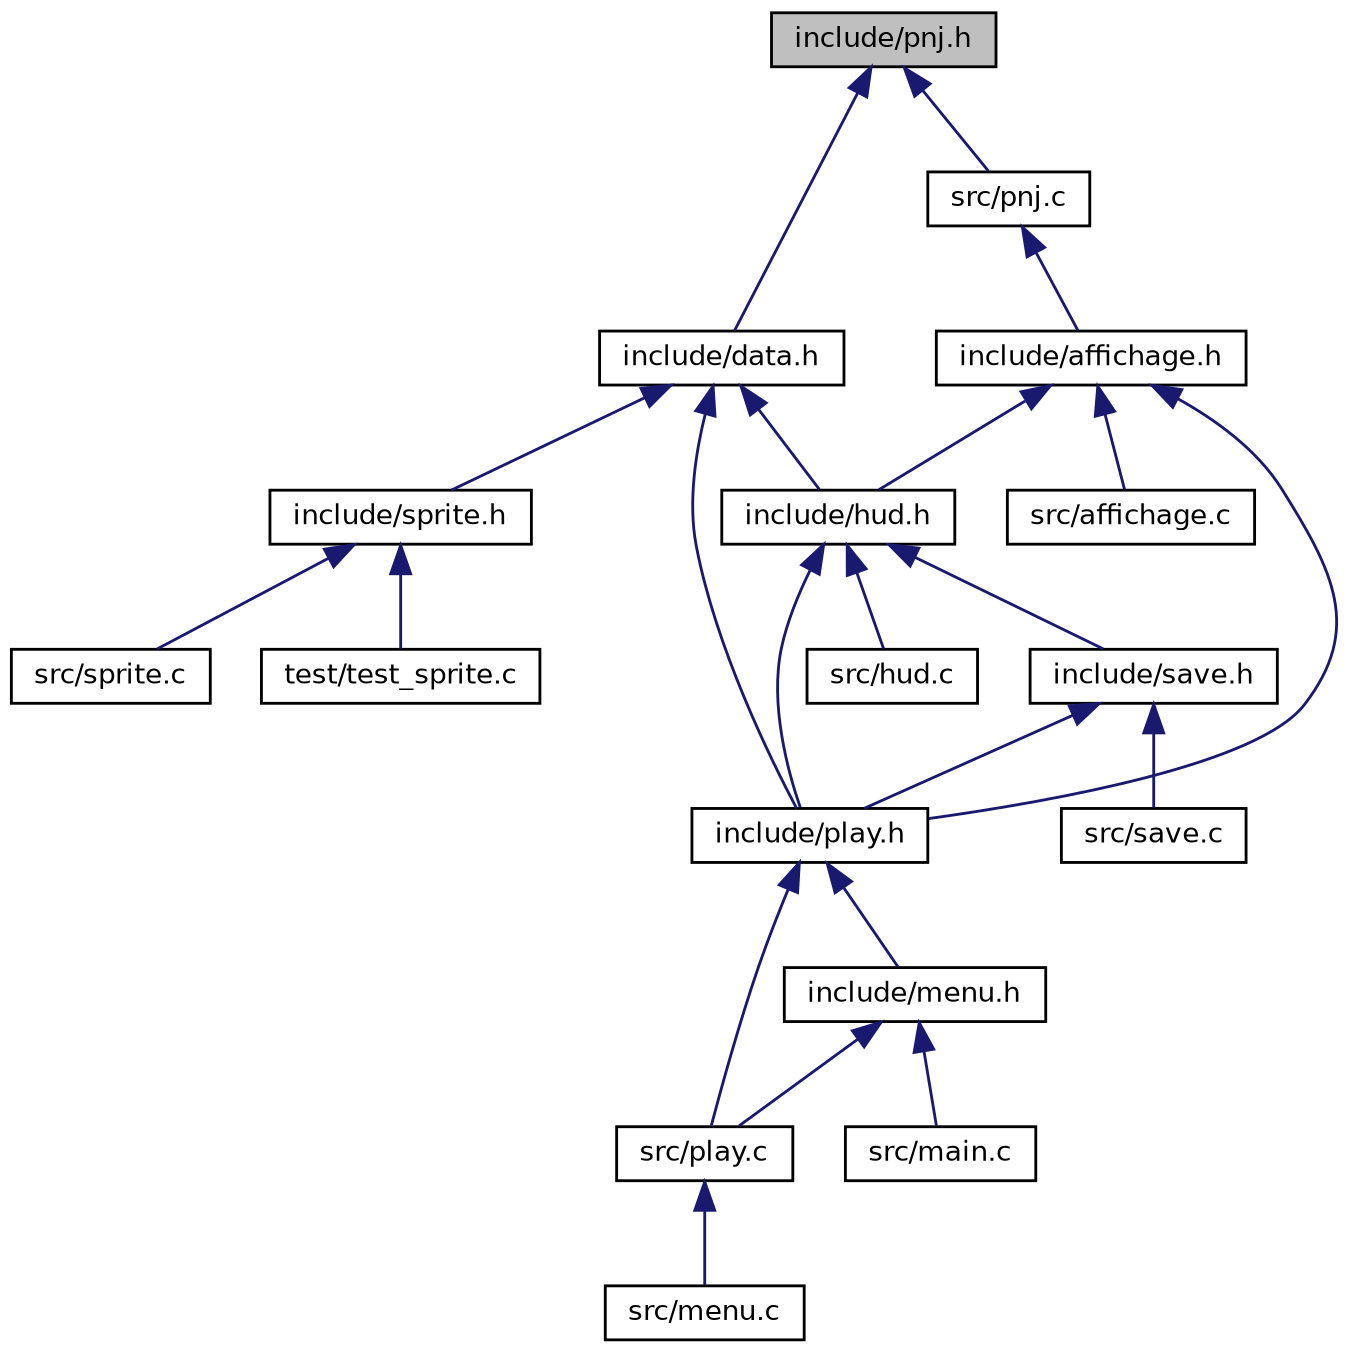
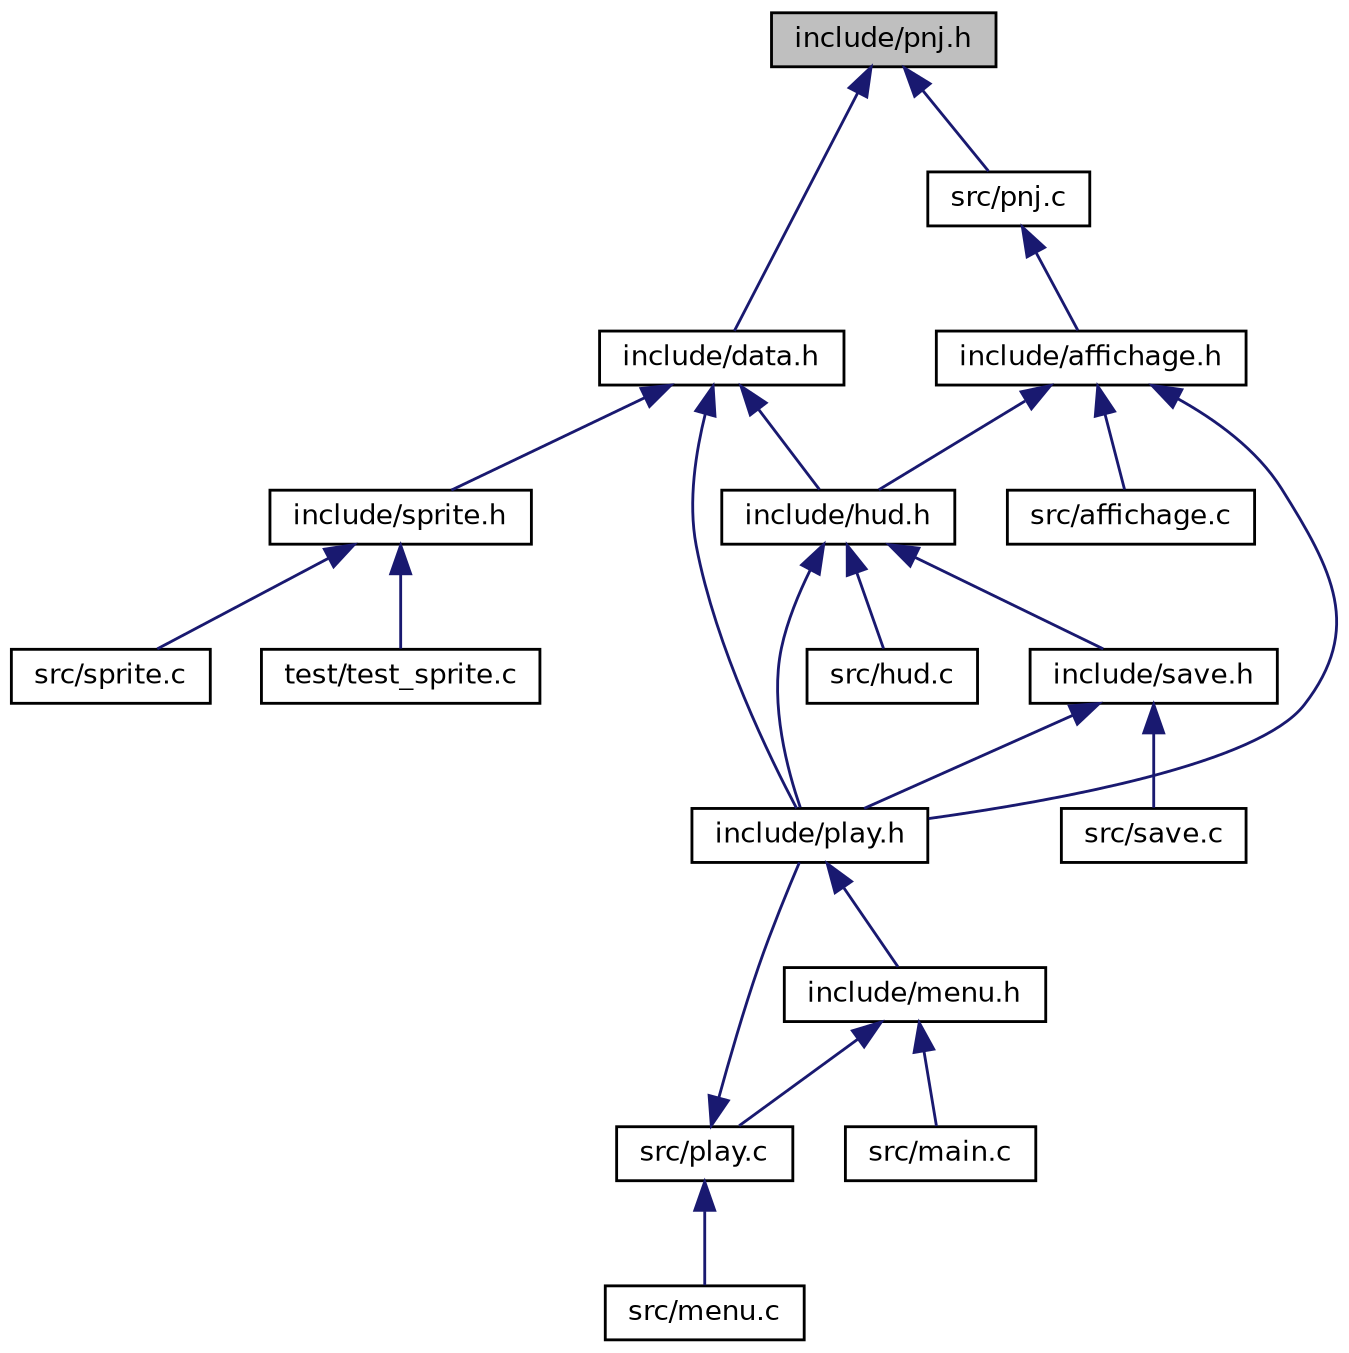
edge "src/play.c" -> "include/play.h": reversed
